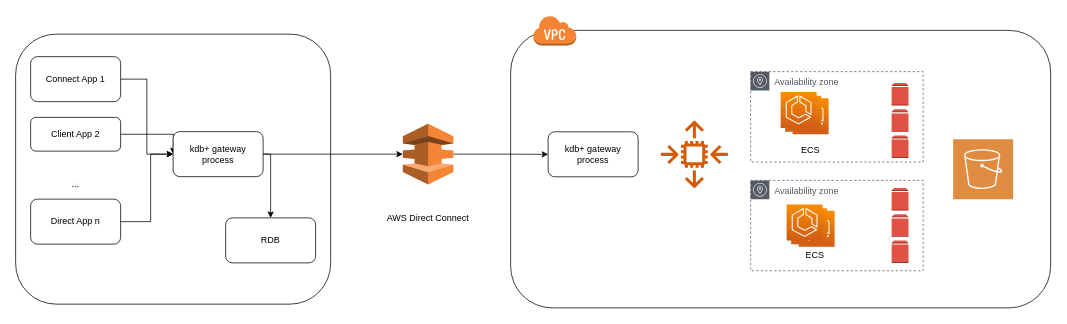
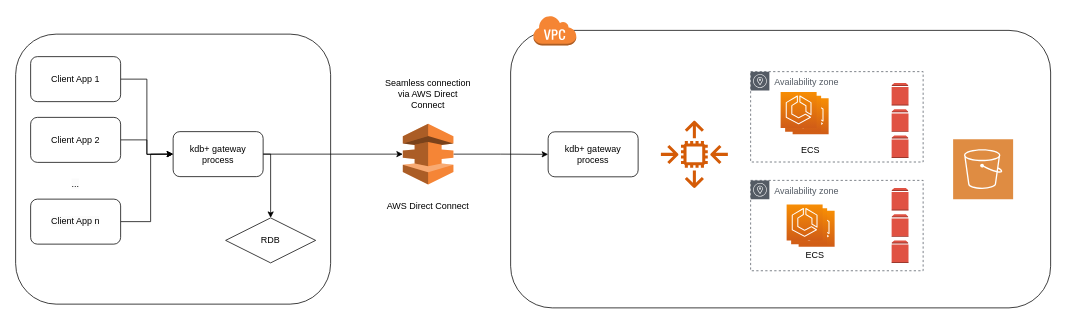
node "Connect App 1": label "Connect App 1" -> "Client App 1"
node "Seamless connection via AWS Direct Connect": added
node "Client App 2": size 90x34 -> 90x45
node "AWS Direct Connect": moved (428, 218) -> (428, 207)
node "Direct App n": label "Direct App n" -> "Client App n"
node "RDB": shape rounded rectangle -> diamond
